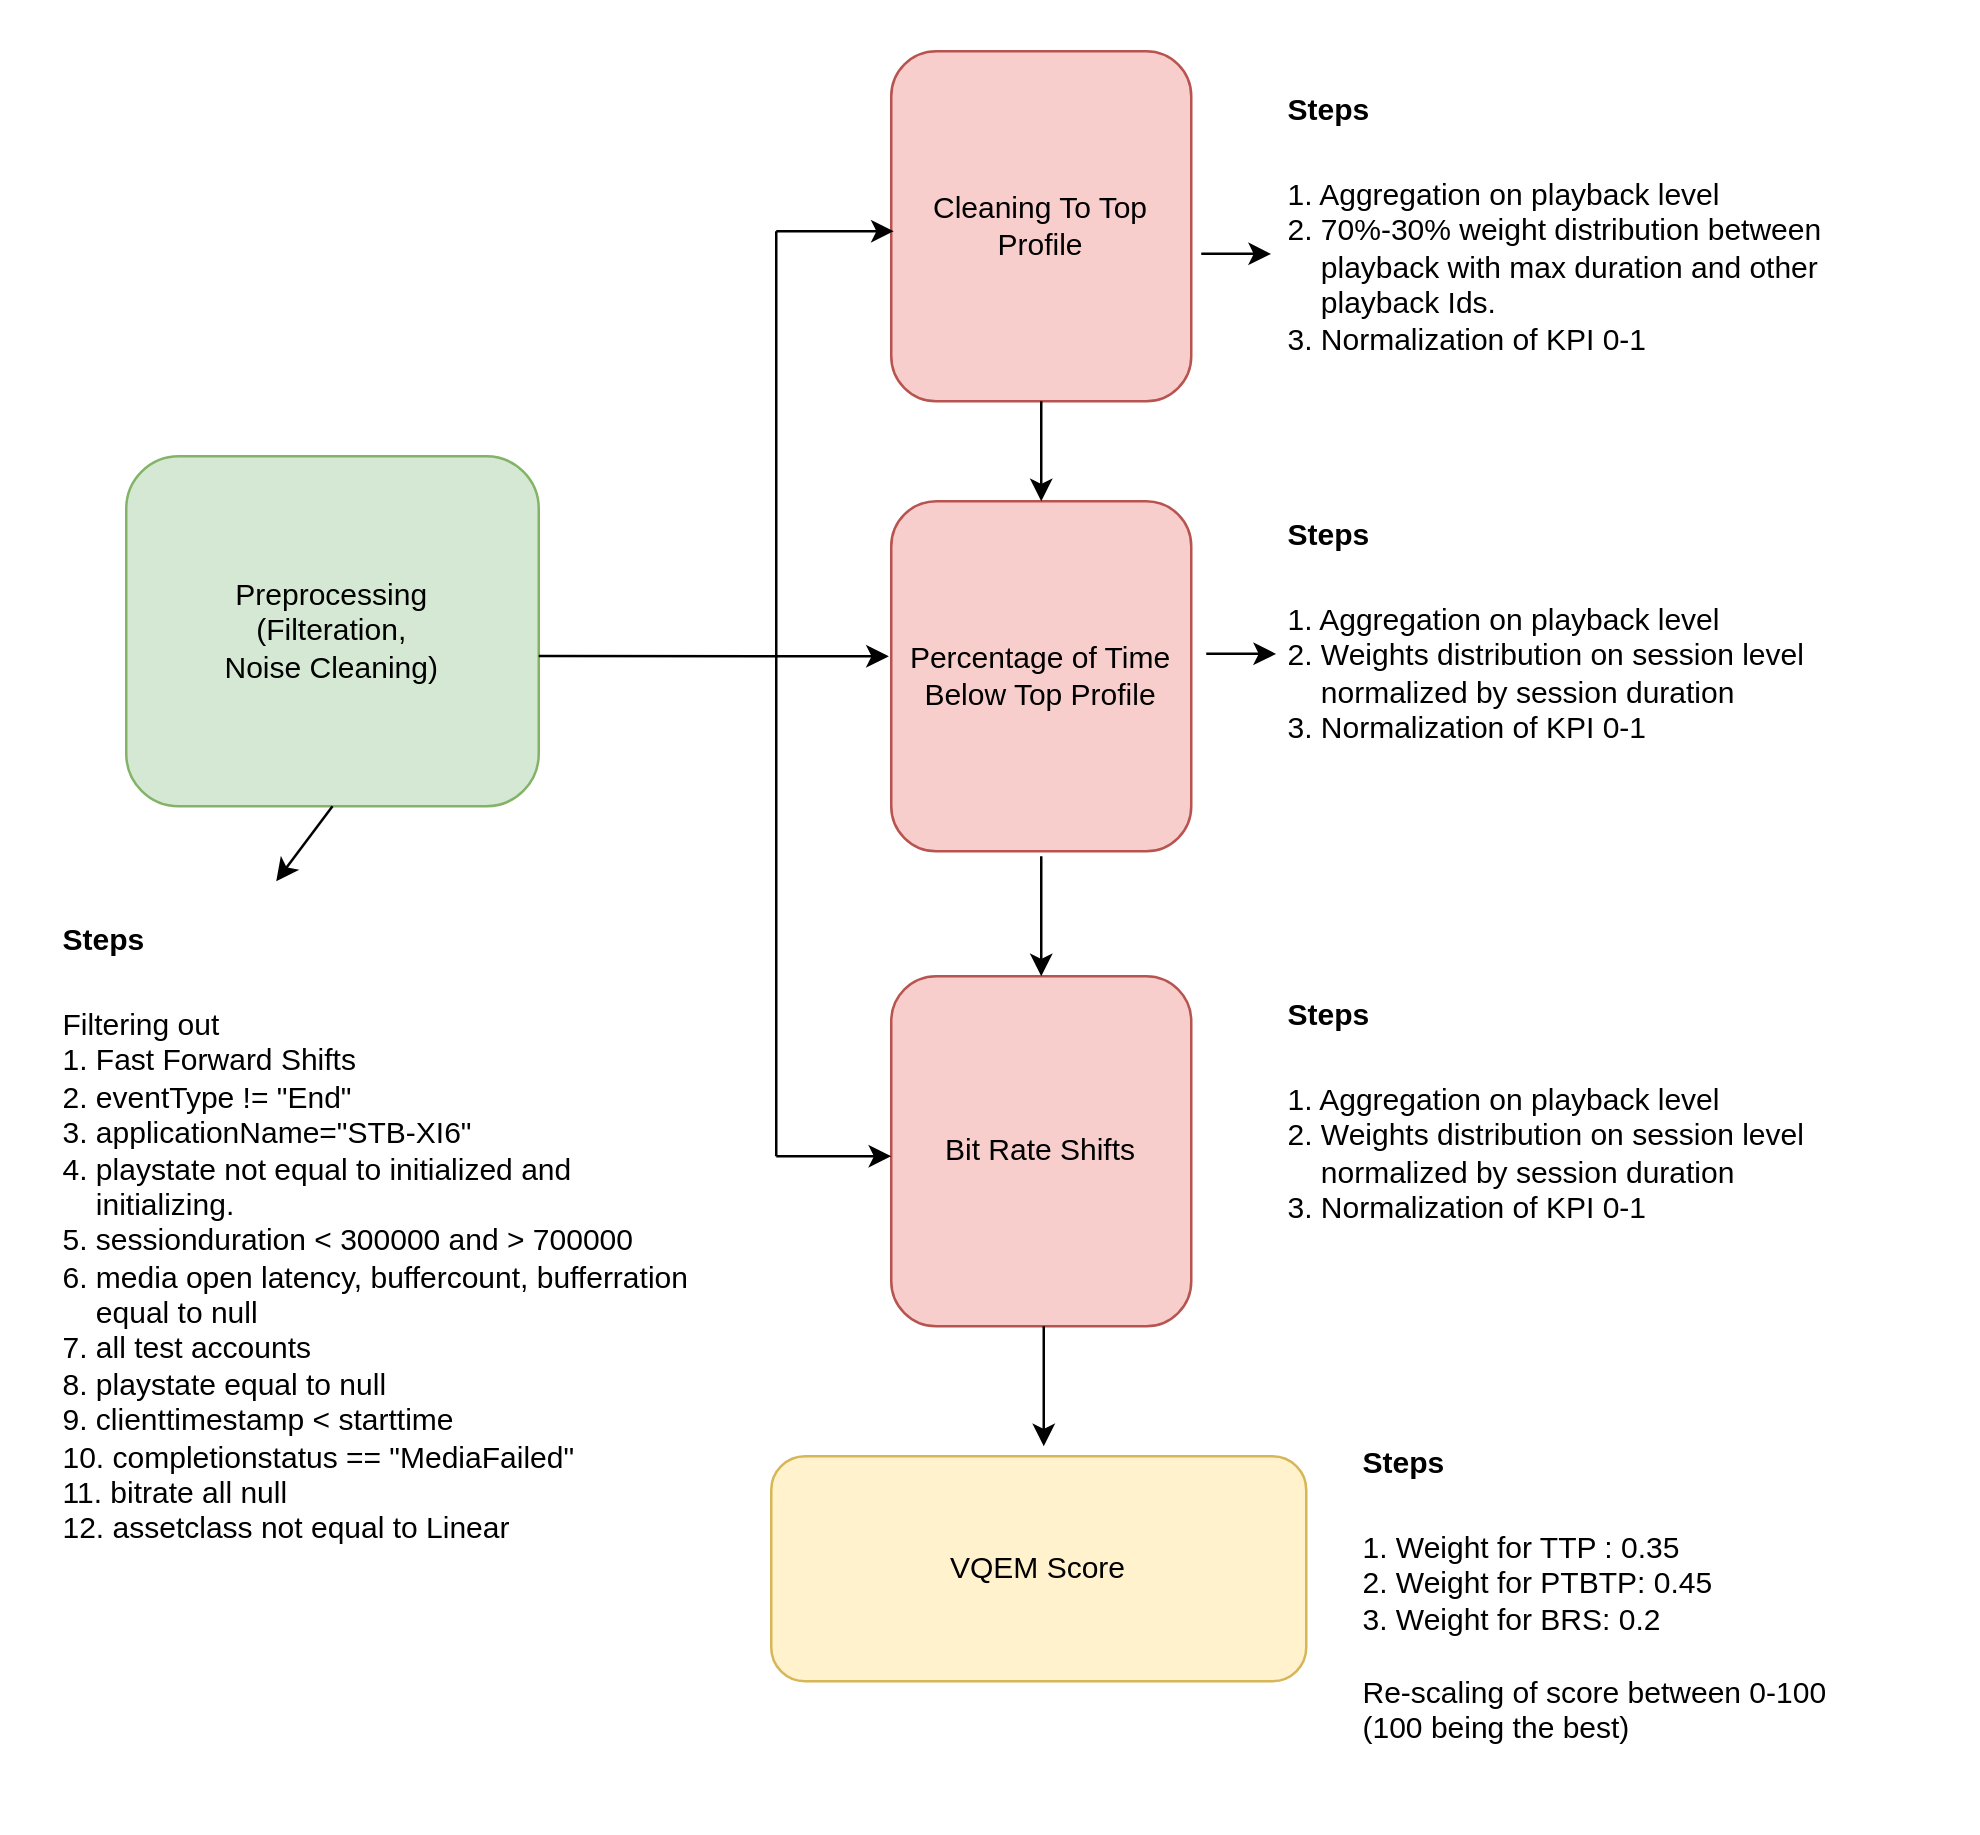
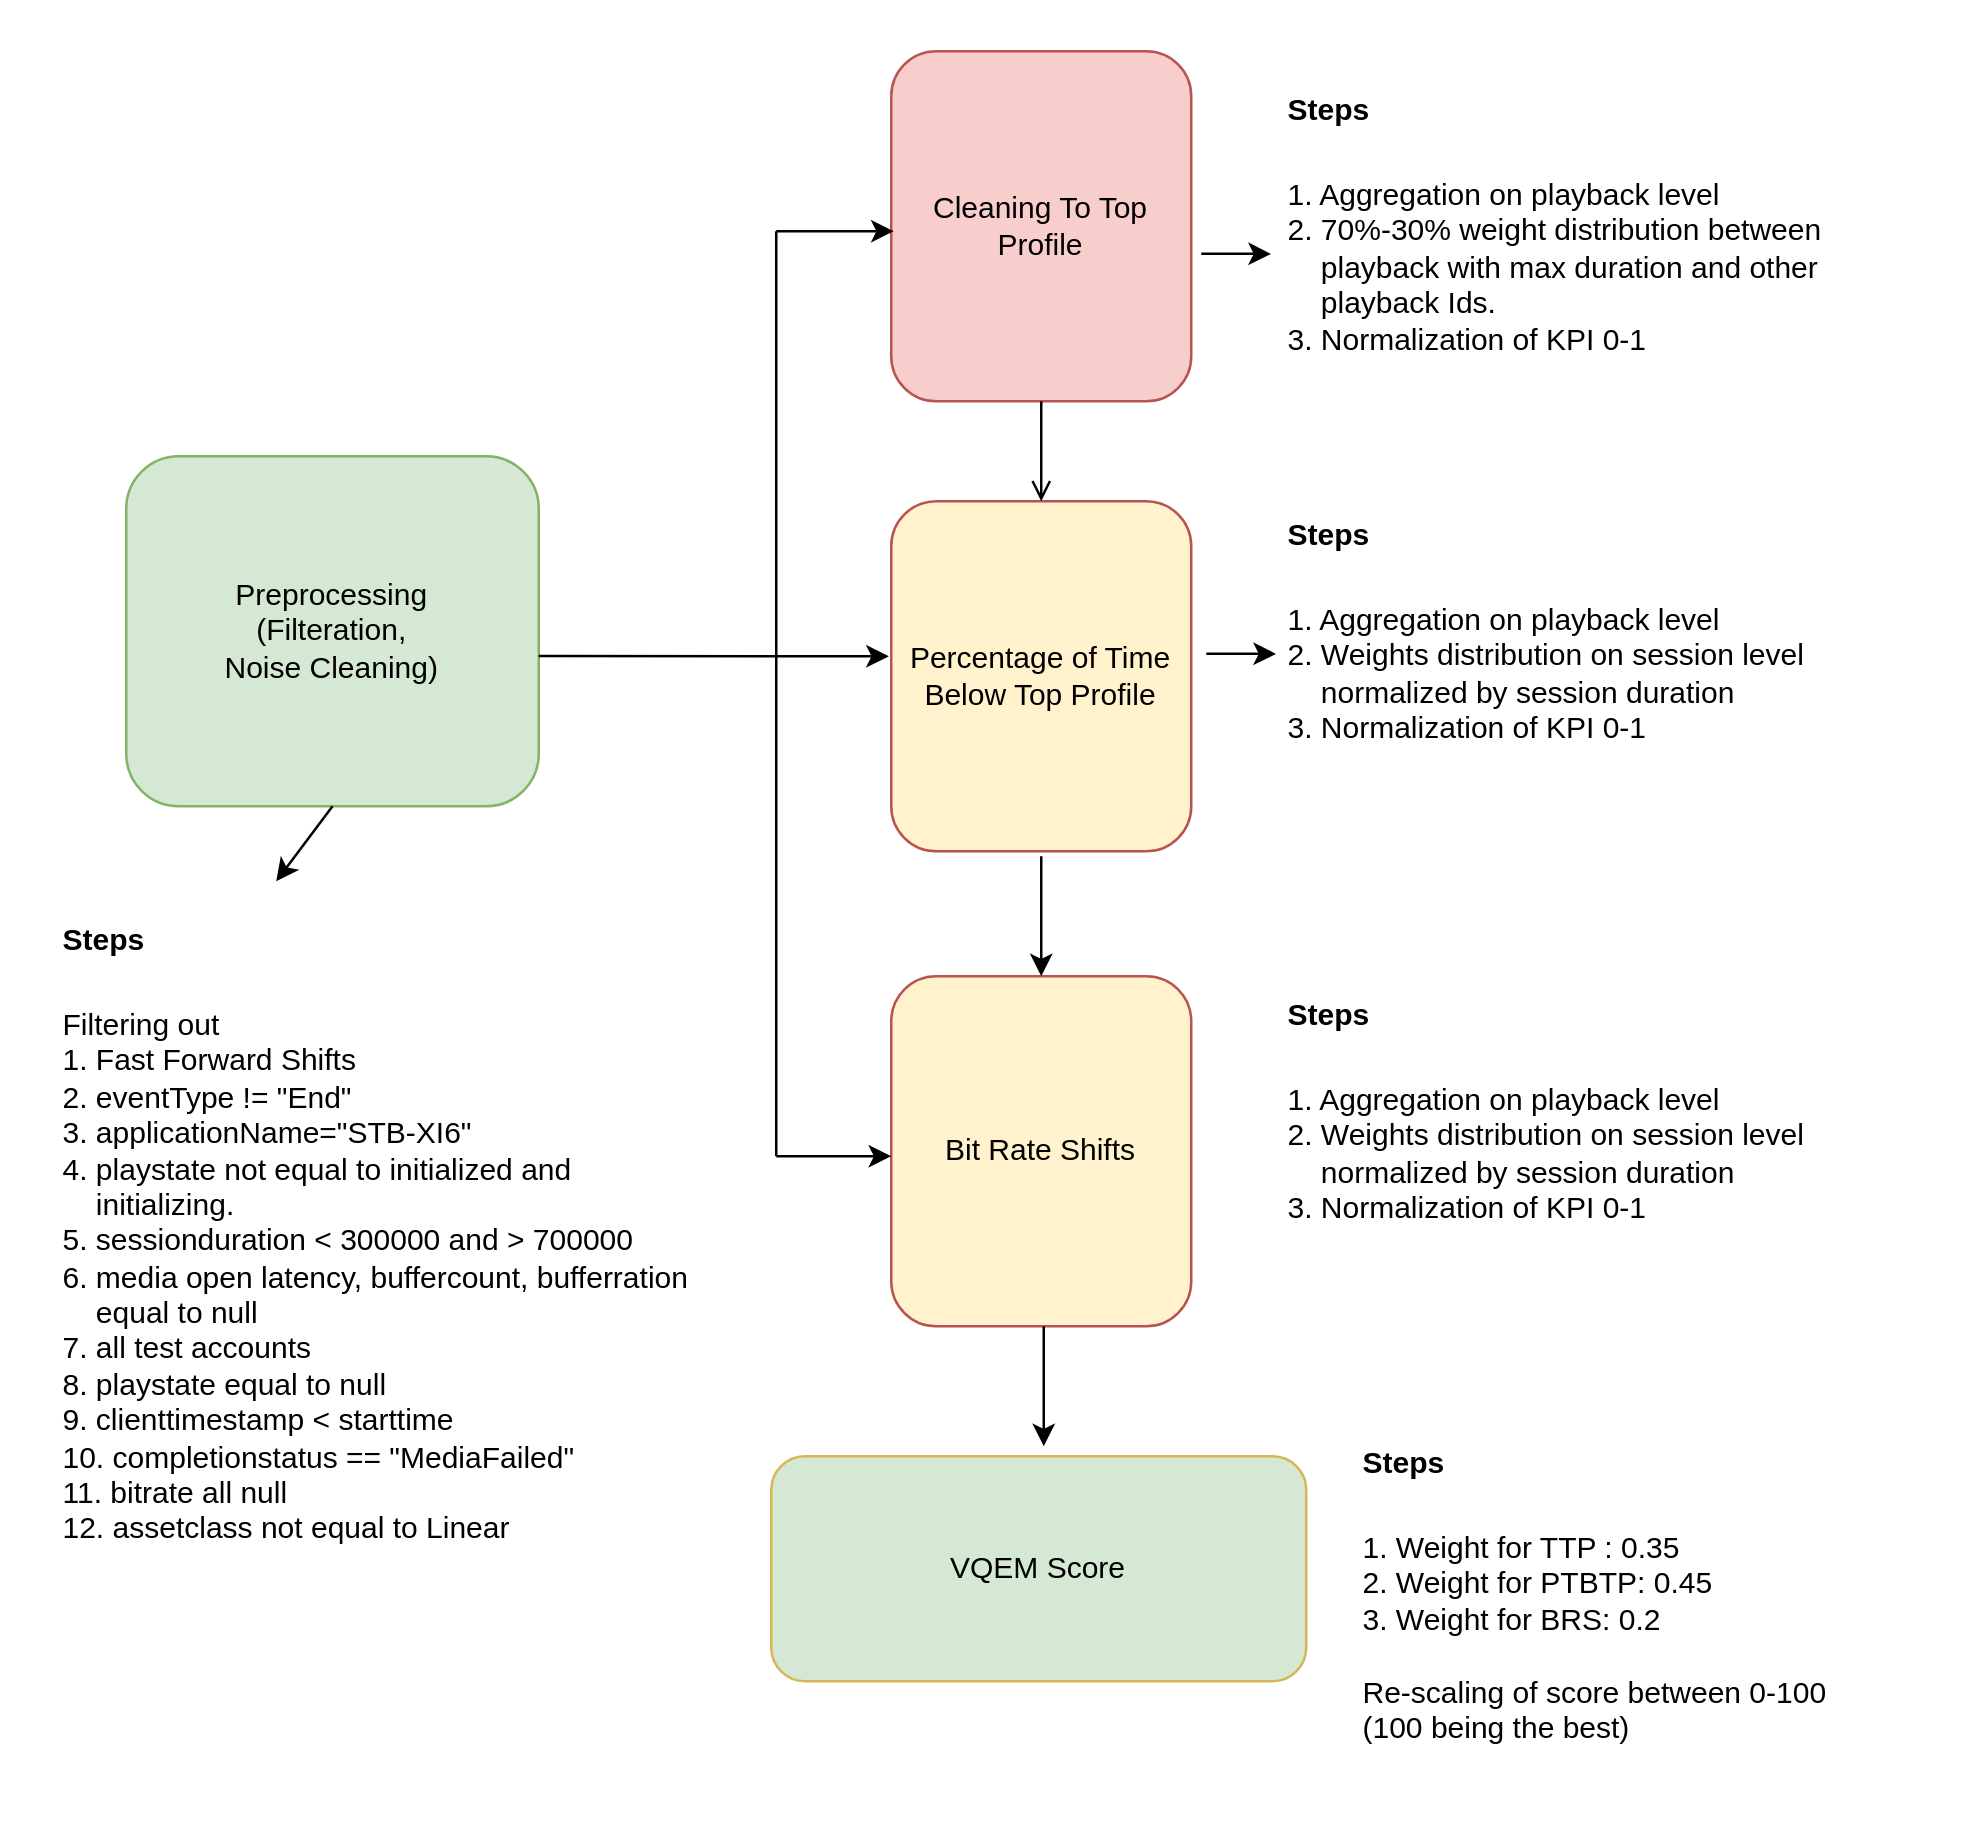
edge "Cleaning To Top Profile" -> "Percentage of Time Below Top Profile": arrowhead classic -> open
node "Percentage of Time Below Top Profile": fillcolor #f8cecc -> #fff2cc
node "Bit Rate Shifts": fillcolor #f8cecc -> #fff2cc
node "VQEM Score": fillcolor #fff2cc -> #d5e8d4
